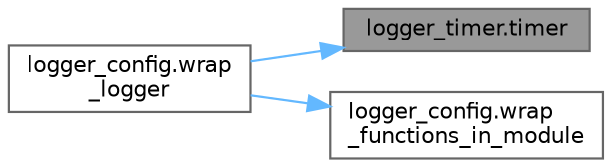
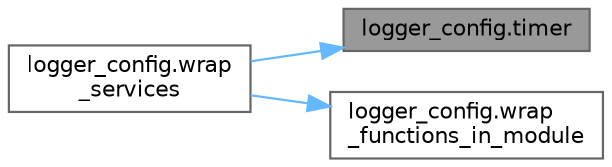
node "logger_timer.timer": label "logger_timer.timer" -> "logger_config.timer"
node "logger_config.wrap _logger": label "logger_config.wrap _logger" -> "logger_config.wrap _services"
